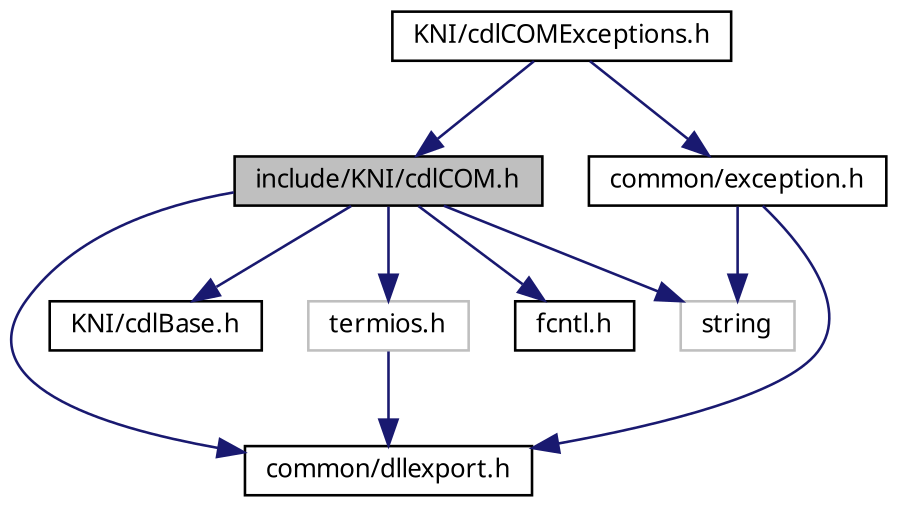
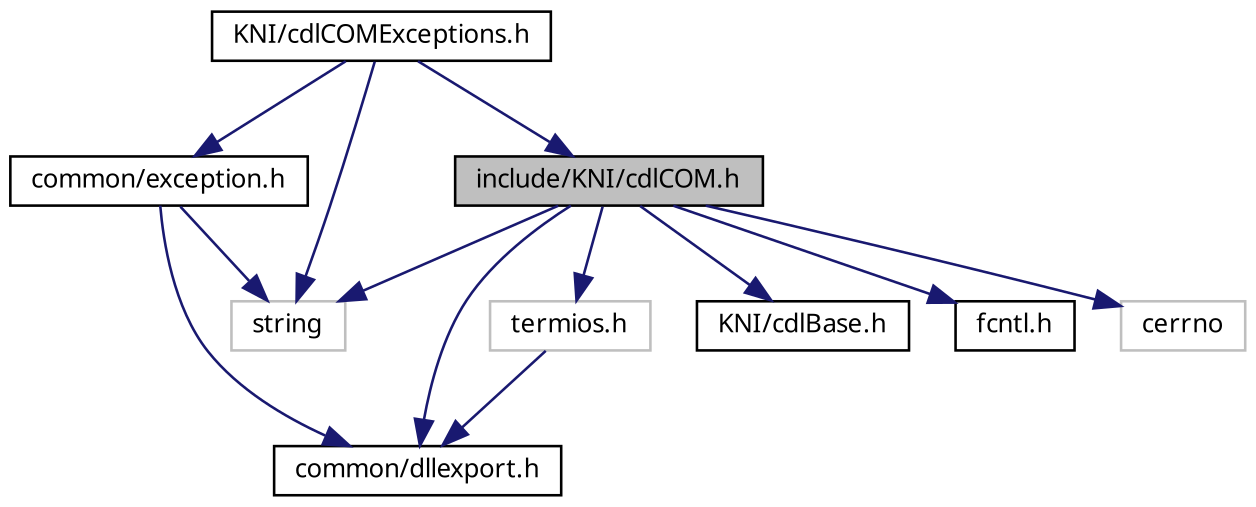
edge "KNI/cdlCOMExceptions.h" -> "string": added
node "cerrno": added
